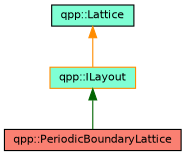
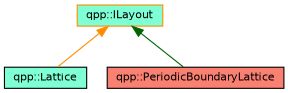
edge "qpp::ILayout" -> "qpp::Lattice": reversed
